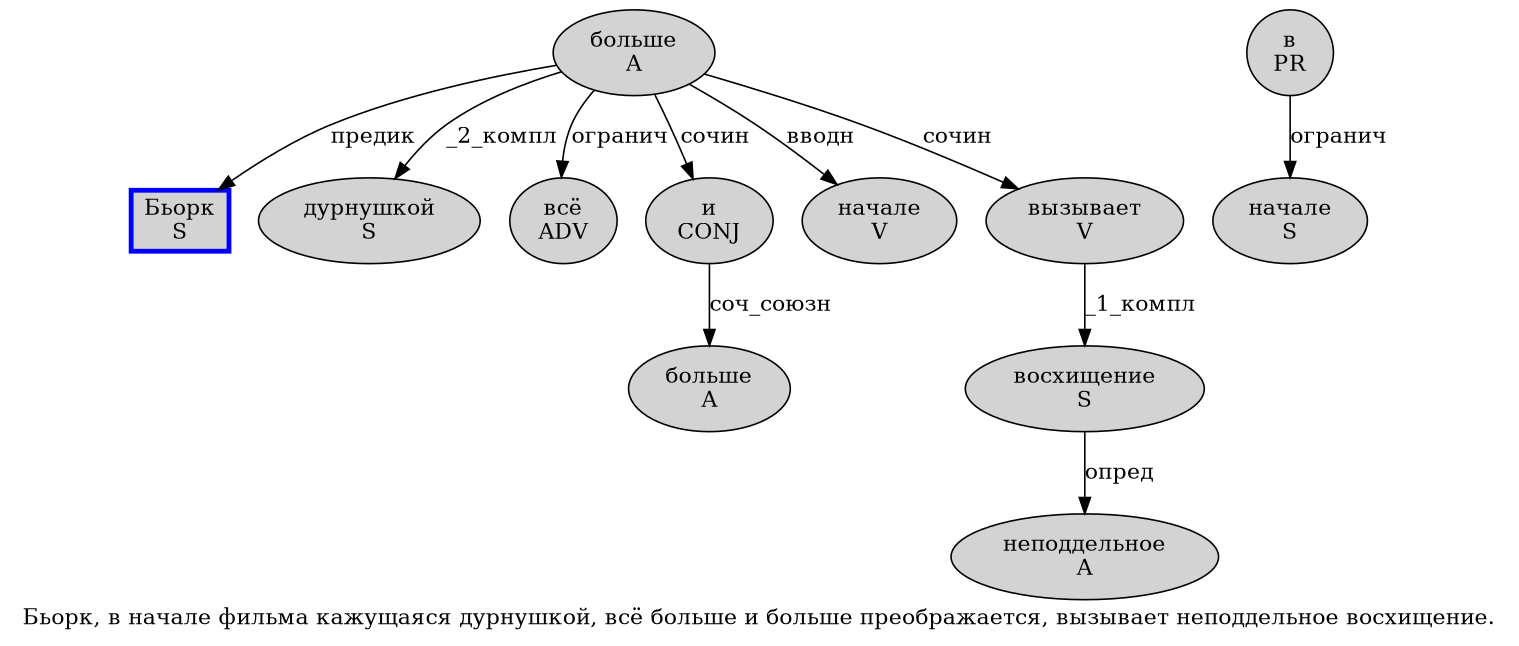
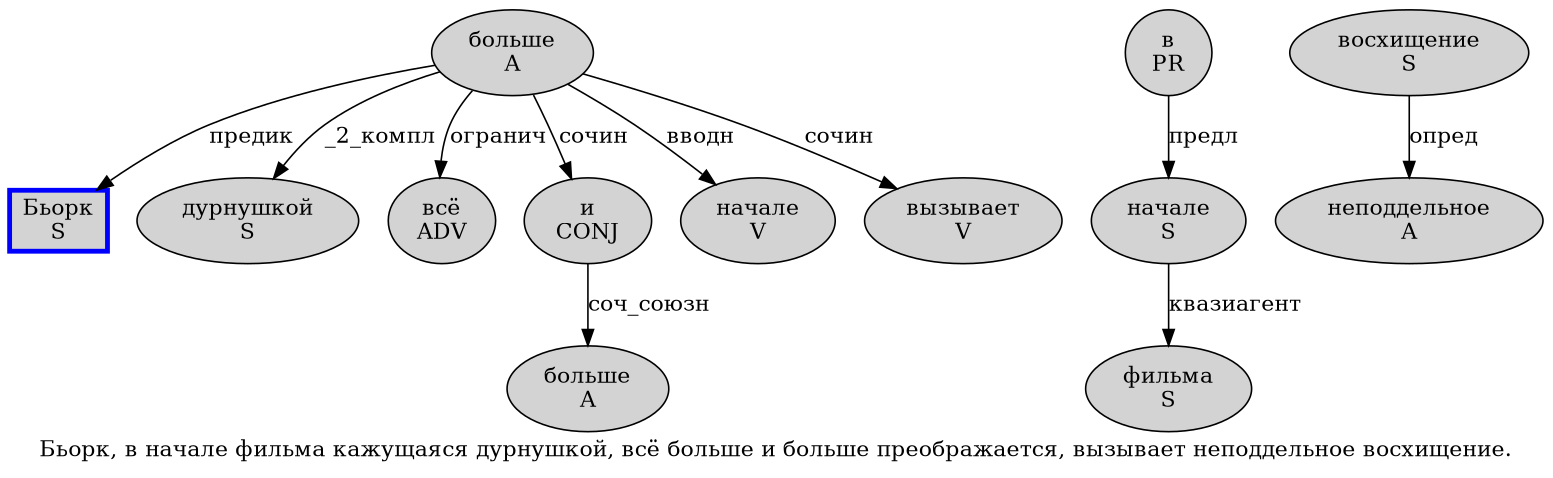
edge "в PR" -> "начале S": label "огранич" -> "предл"
edge "вызывает V" -> "восхищение S": removed, label "_1_компл"
node "фильма S": added
